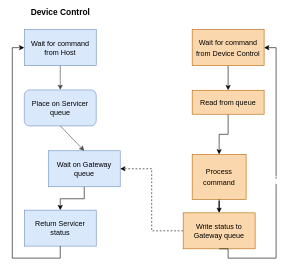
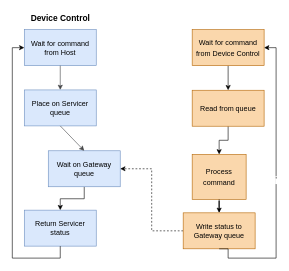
node "Device Control": moved (60, 12) -> (60, 18)
node "Read from queue": size 72x24 -> 72x36
node "Place on Servicer queue": shape rounded rectangle -> rectangle
